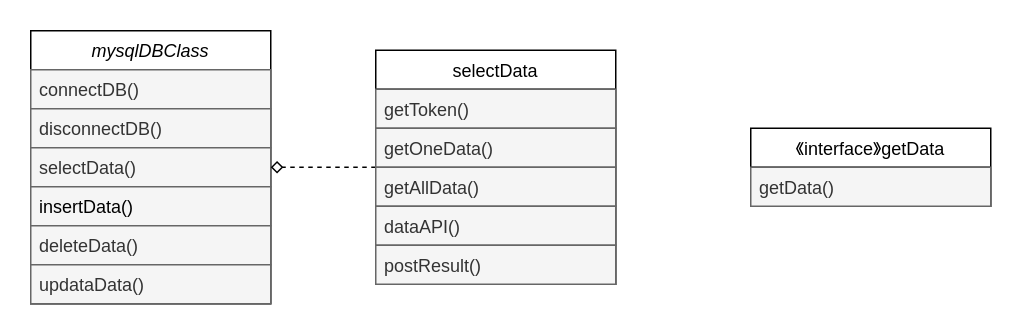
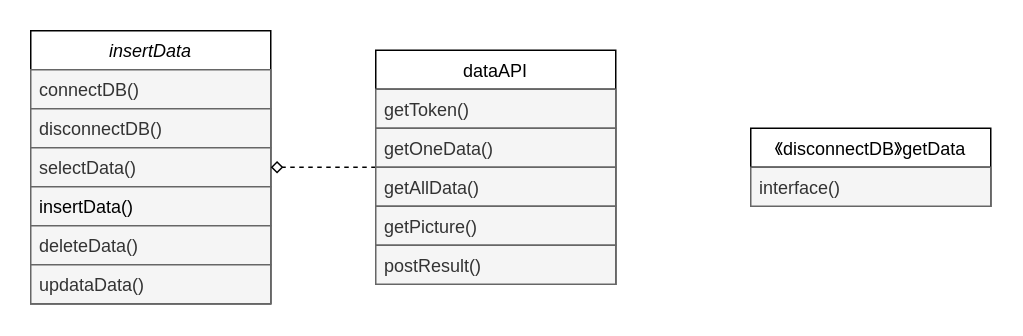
node "mysqlDBClass": label "mysqlDBClass" -> "insertData"
node "selectData": label "selectData" -> "dataAPI"
node "《interface》getData": label "《interface》getData" -> "《disconnectDB》getData"
node "getData()": label "getData()" -> "interface()"
node "dataAPI()": label "dataAPI()" -> "getPicture()"
